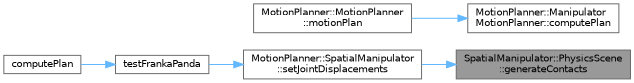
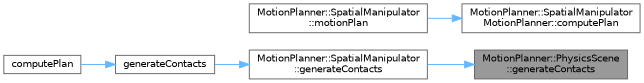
node "MotionPlanner::MotionPlanner ::motionPlan": label "MotionPlanner::MotionPlanner ::motionPlan" -> "MotionPlanner::SpatialManipulator ::motionPlan"
node "MotionPlanner::Manipulator MotionPlanner::computePlan": label "MotionPlanner::Manipulator MotionPlanner::computePlan" -> "MotionPlanner::SpatialManipulator MotionPlanner::computePlan"
node "testFrankaPanda": label "testFrankaPanda" -> "generateContacts"
node "MotionPlanner::SpatialManipulator ::setJointDisplacements": label "MotionPlanner::SpatialManipulator ::setJointDisplacements" -> "MotionPlanner::SpatialManipulator ::generateContacts"
node "SpatialManipulator::PhysicsScene ::generateContacts": label "SpatialManipulator::PhysicsScene ::generateContacts" -> "MotionPlanner::PhysicsScene ::generateContacts"
